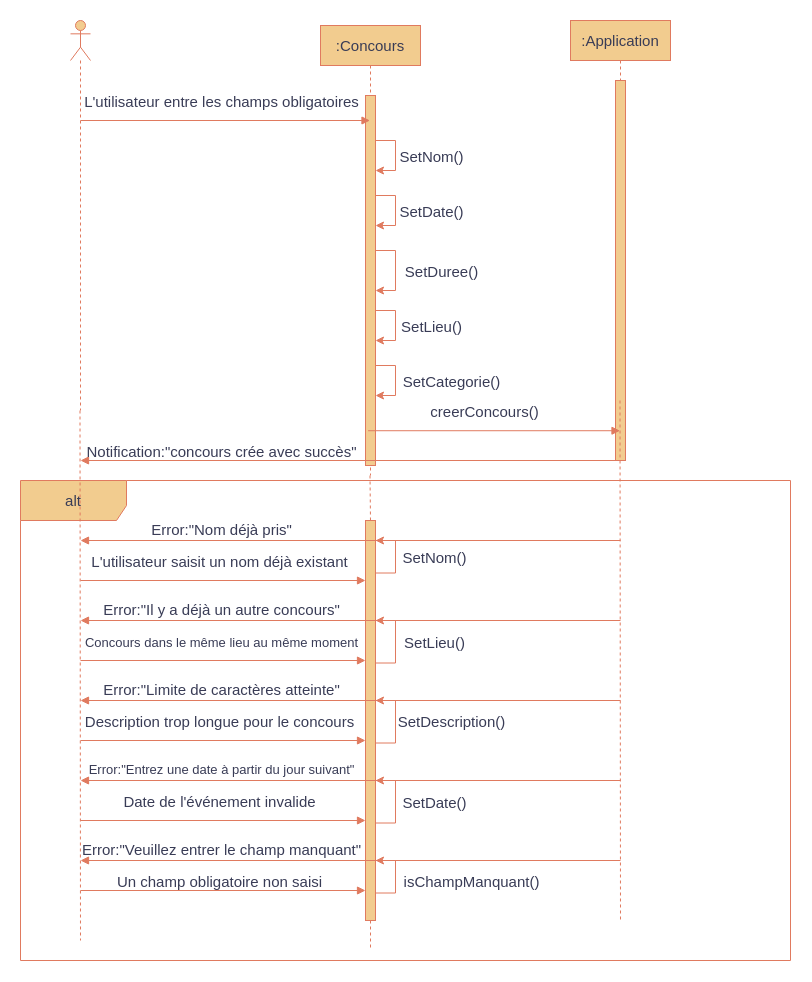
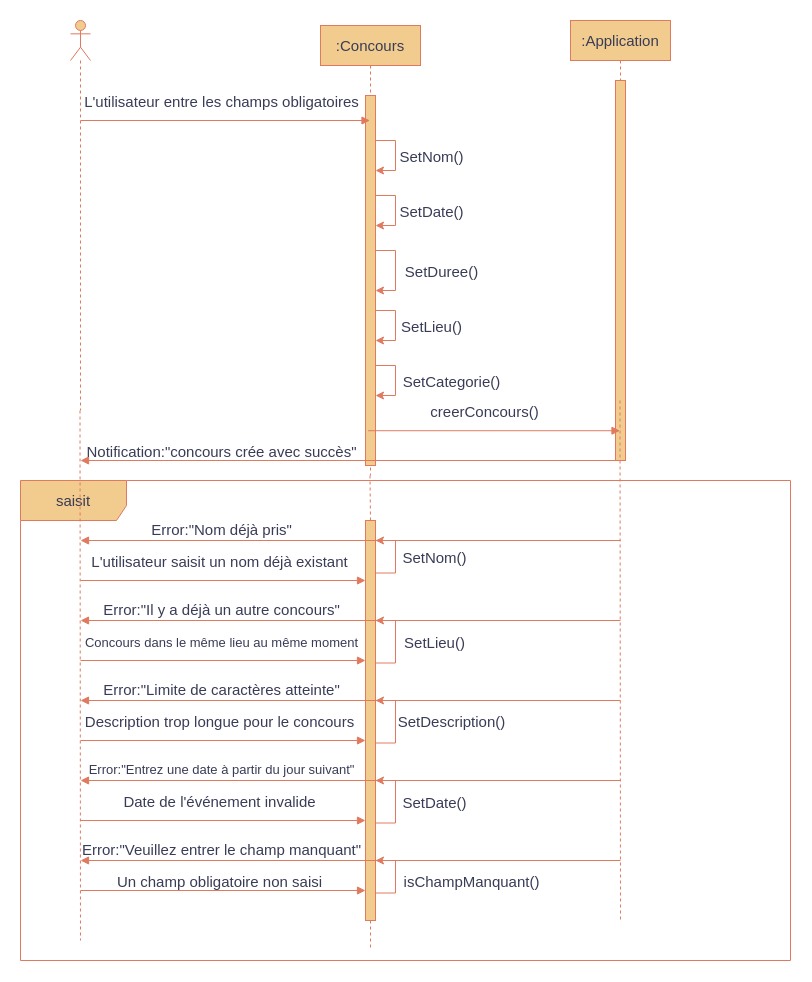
node "alt": label "alt" -> "saisit"
